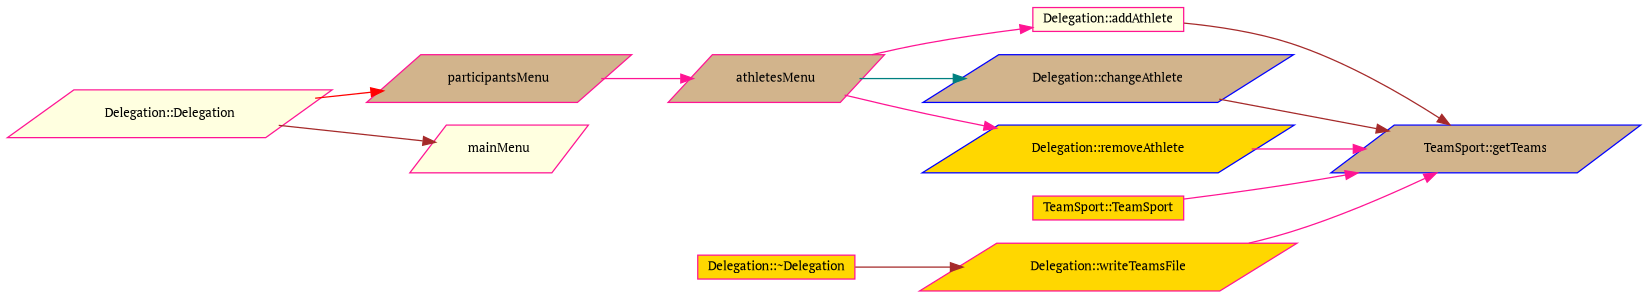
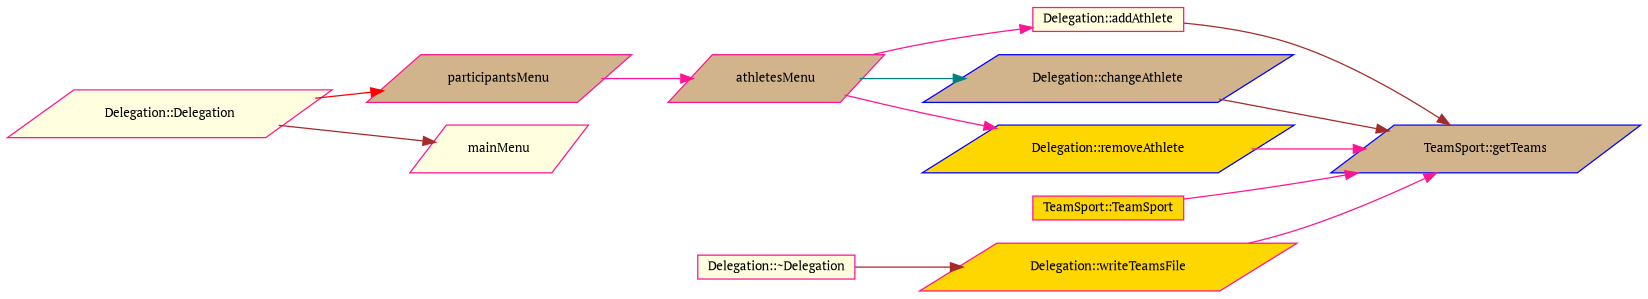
node "Delegation::~Delegation": fillcolor gold -> lightyellow
